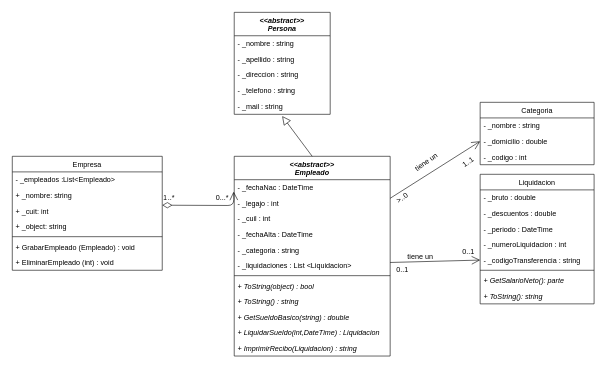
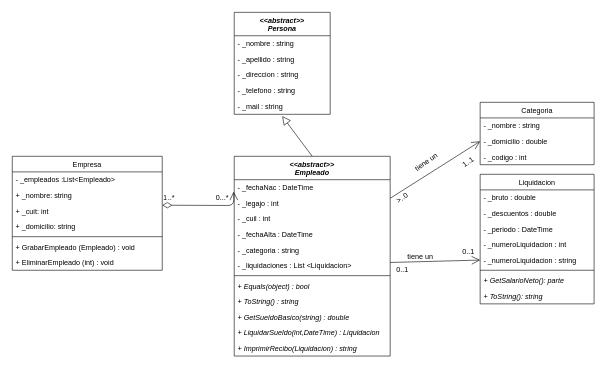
node "+ _object: string": label "+ _object: string" -> "+ _domicilio: string"
node "- _codigoTransferencia : string": label "- _codigoTransferencia : string" -> "- _numeroLiquidacion : string"
node "+ ToString(object) : bool": label "+ ToString(object) : bool" -> "+ Equals(object) : bool"
